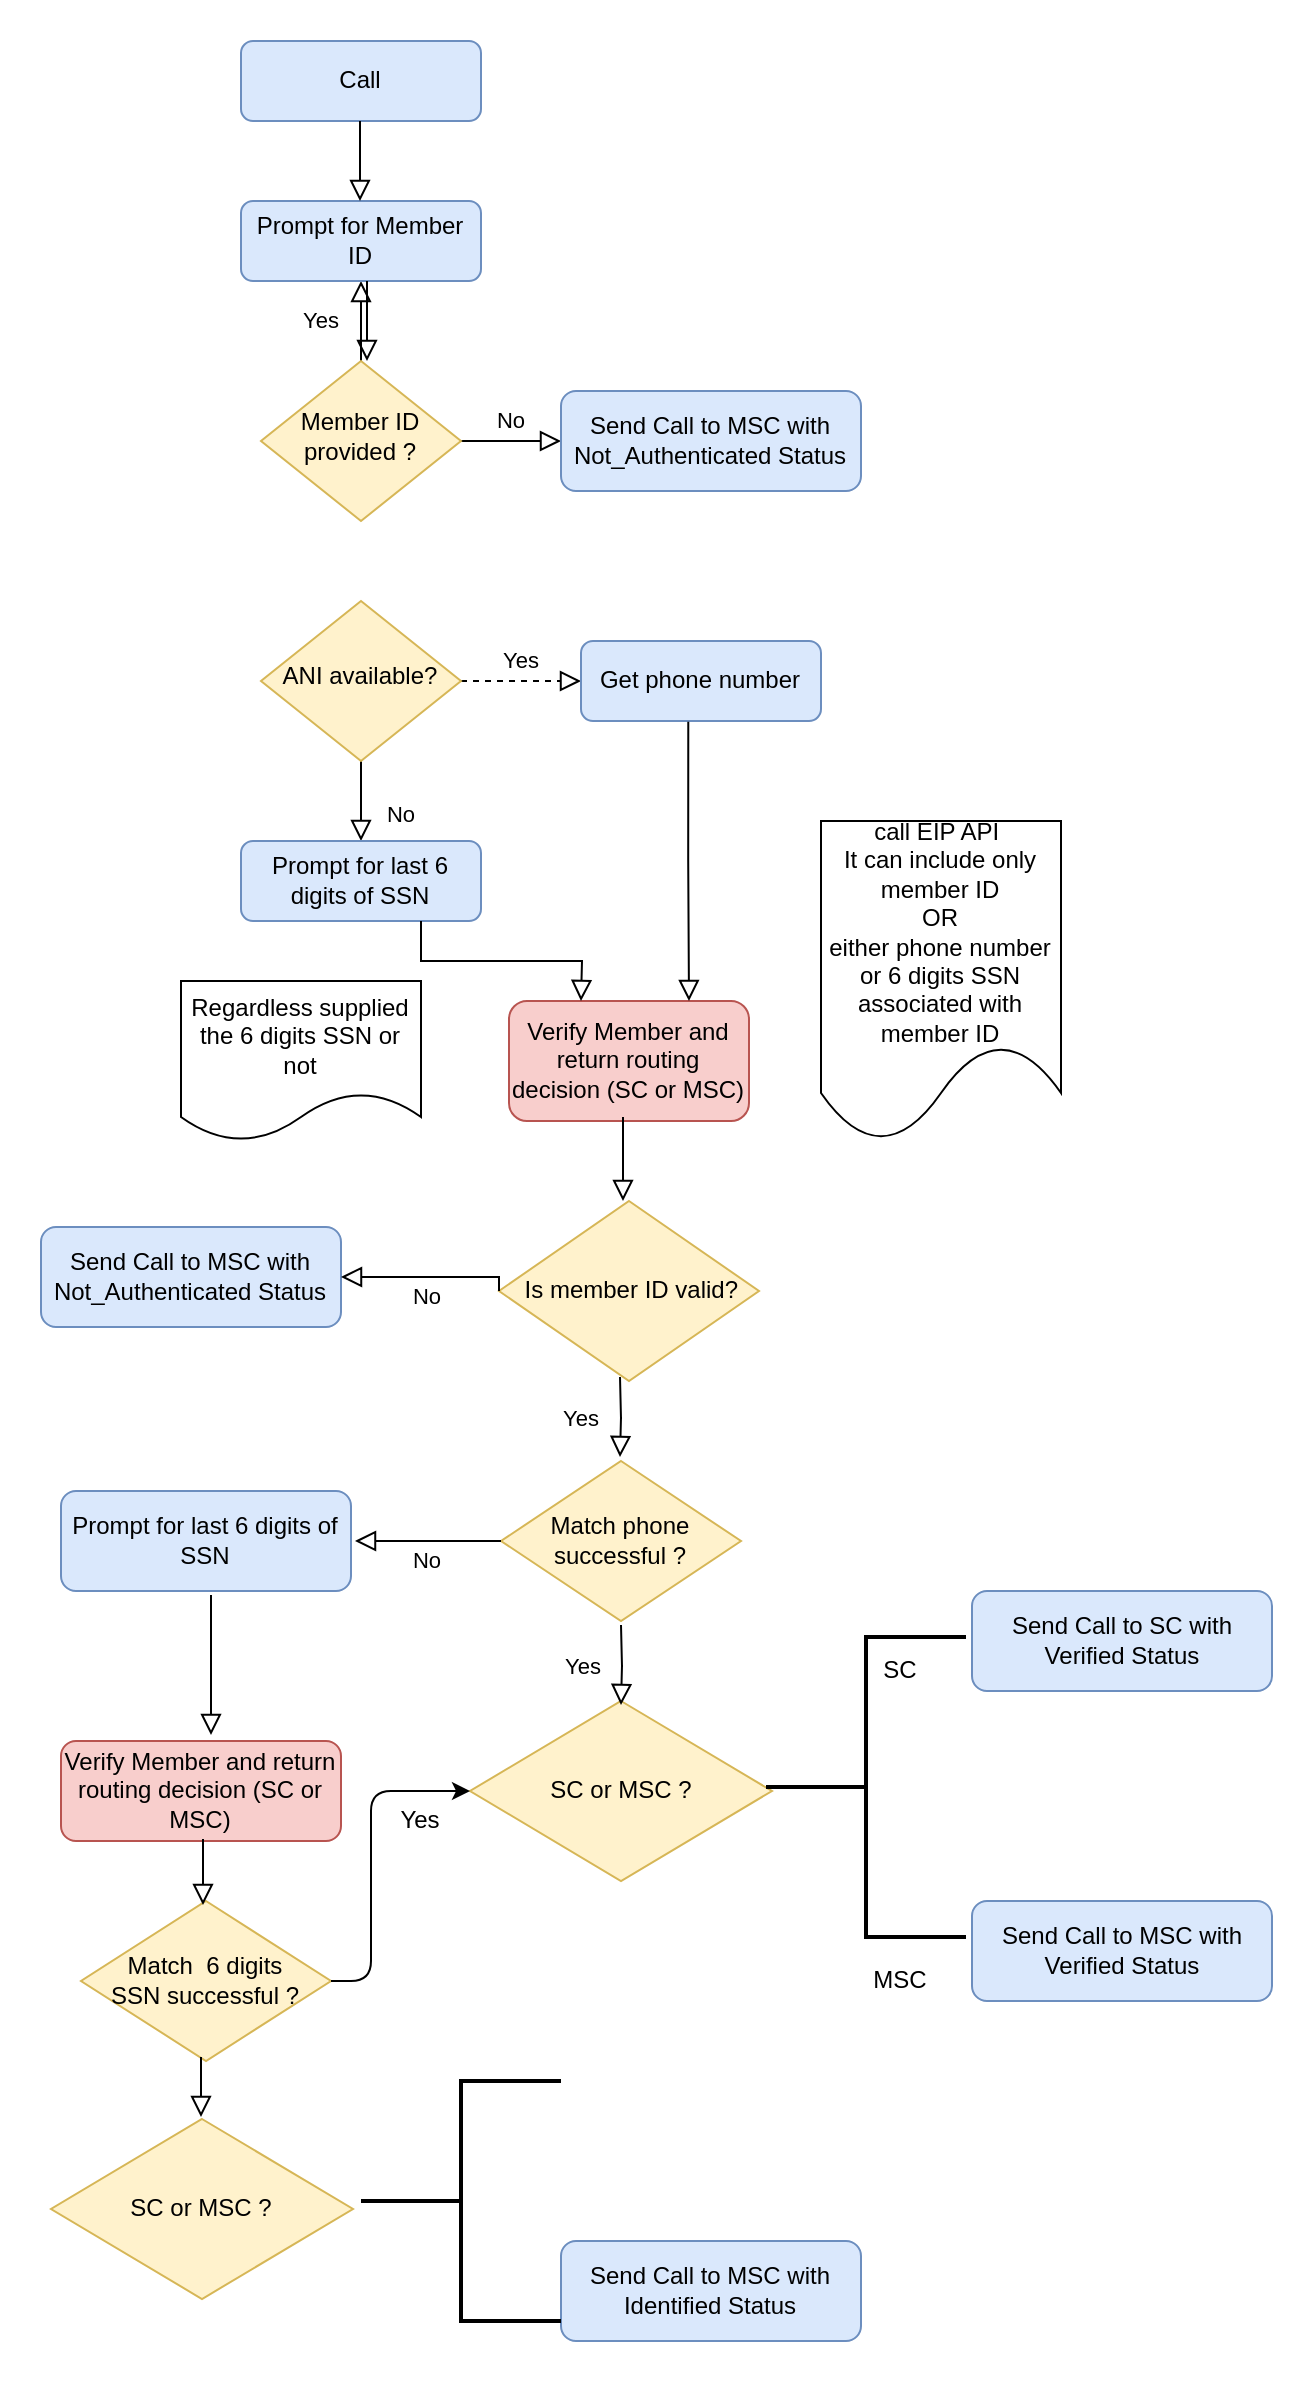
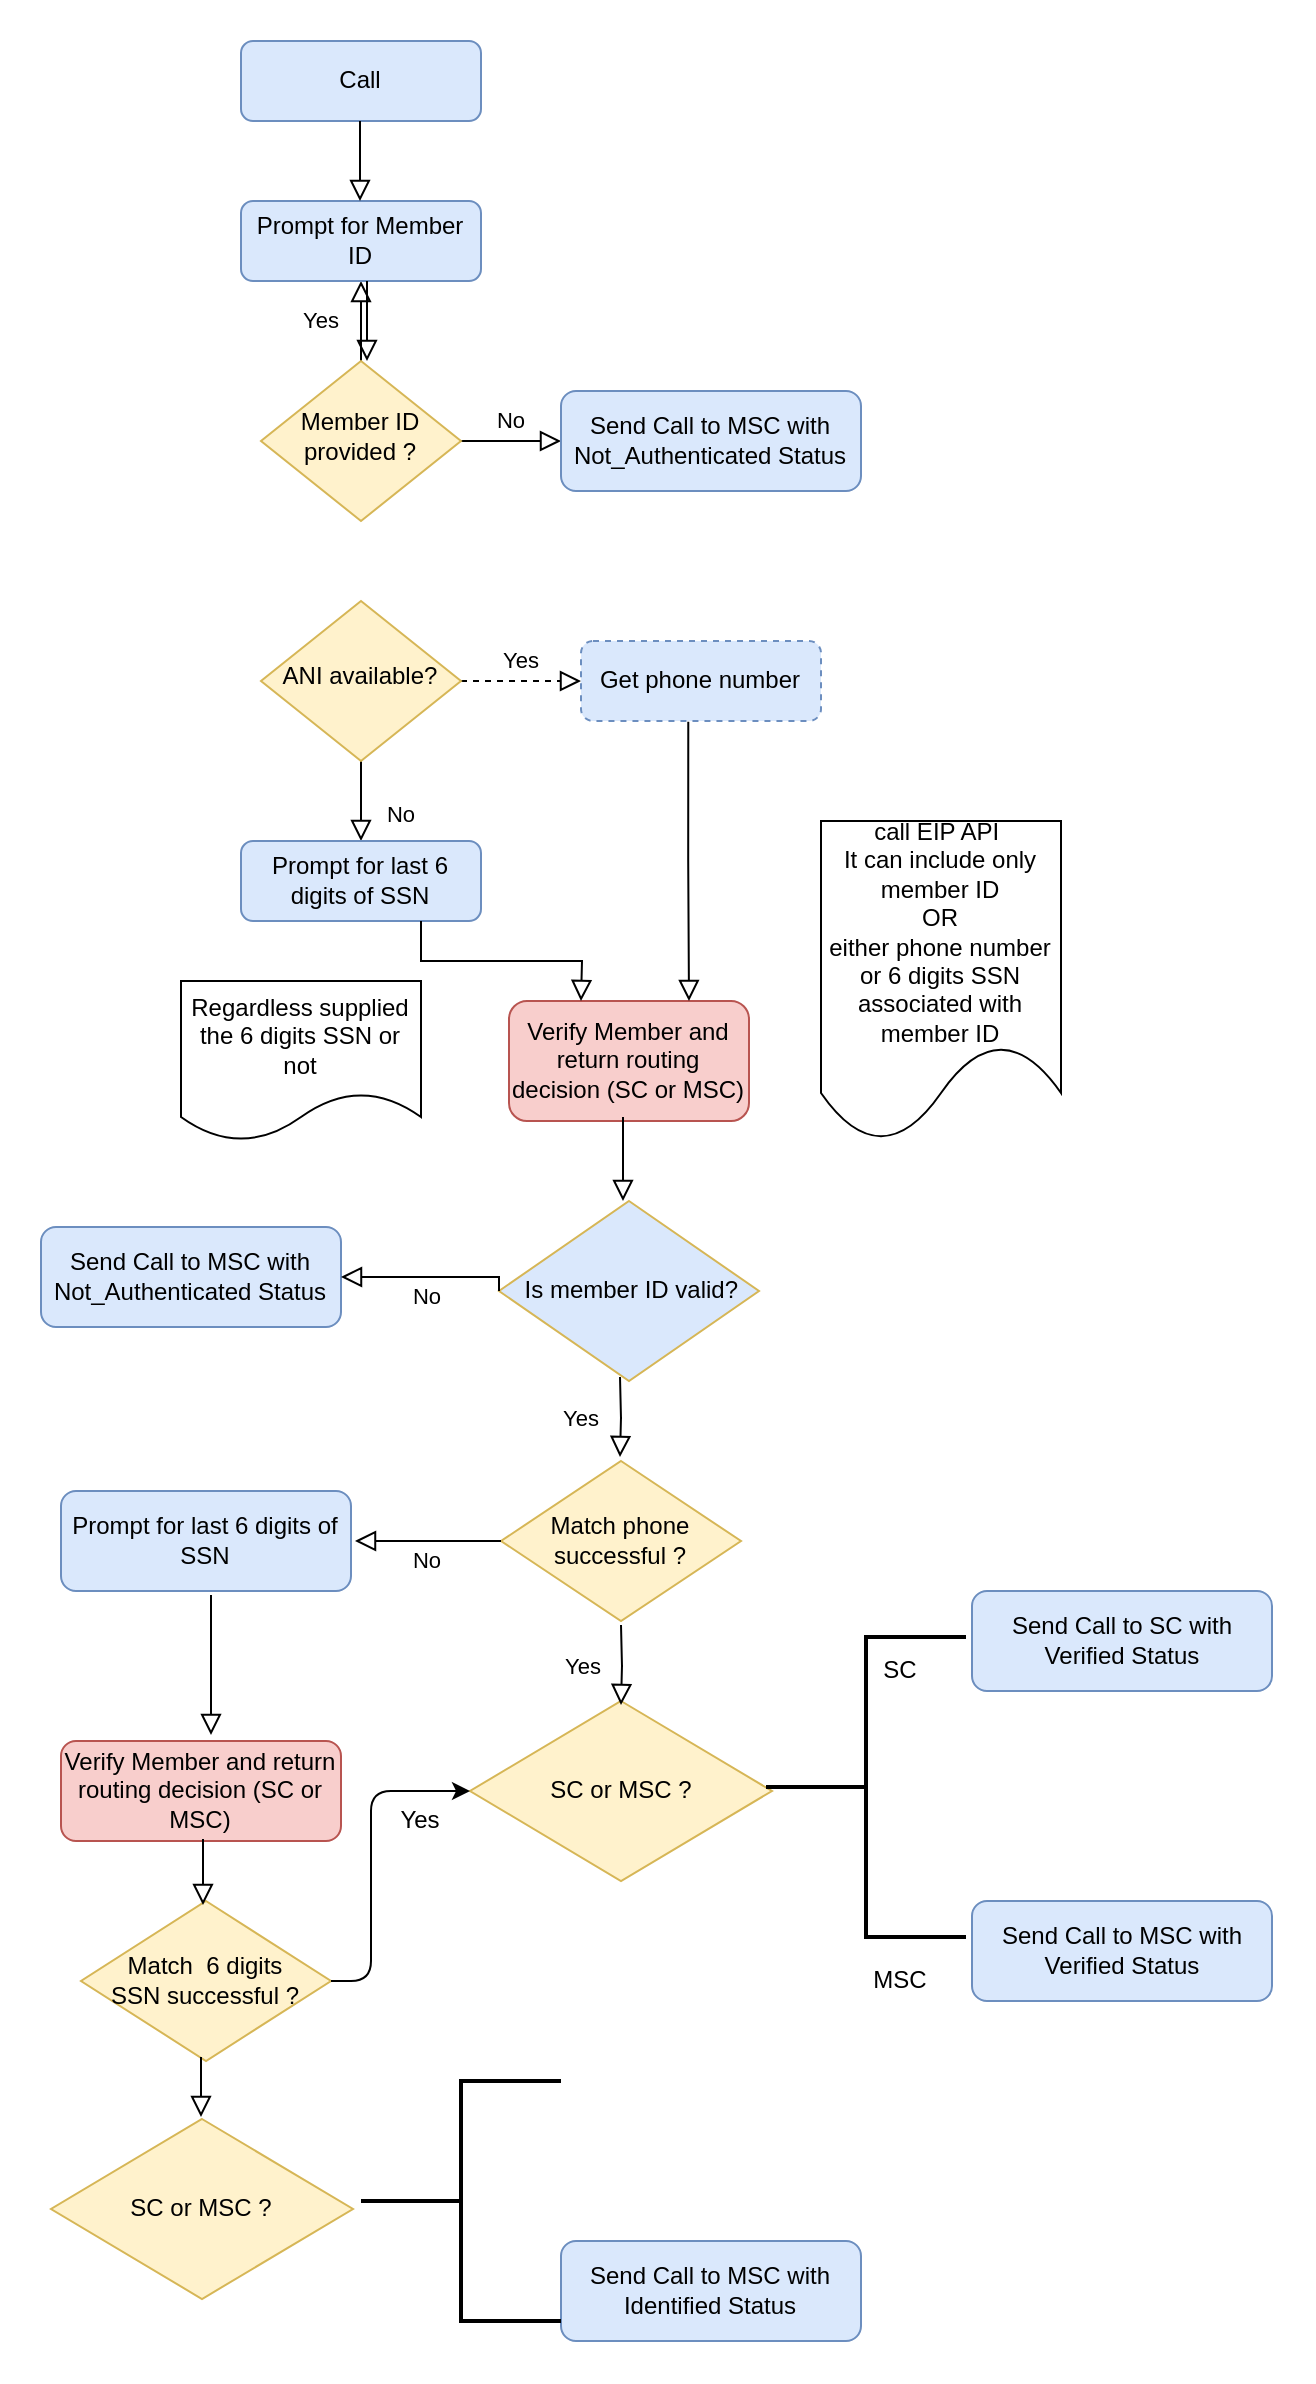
node "Get phone number": style solid -> dashed
node "Is member ID valid?": fillcolor #fff2cc -> #dae8fc
